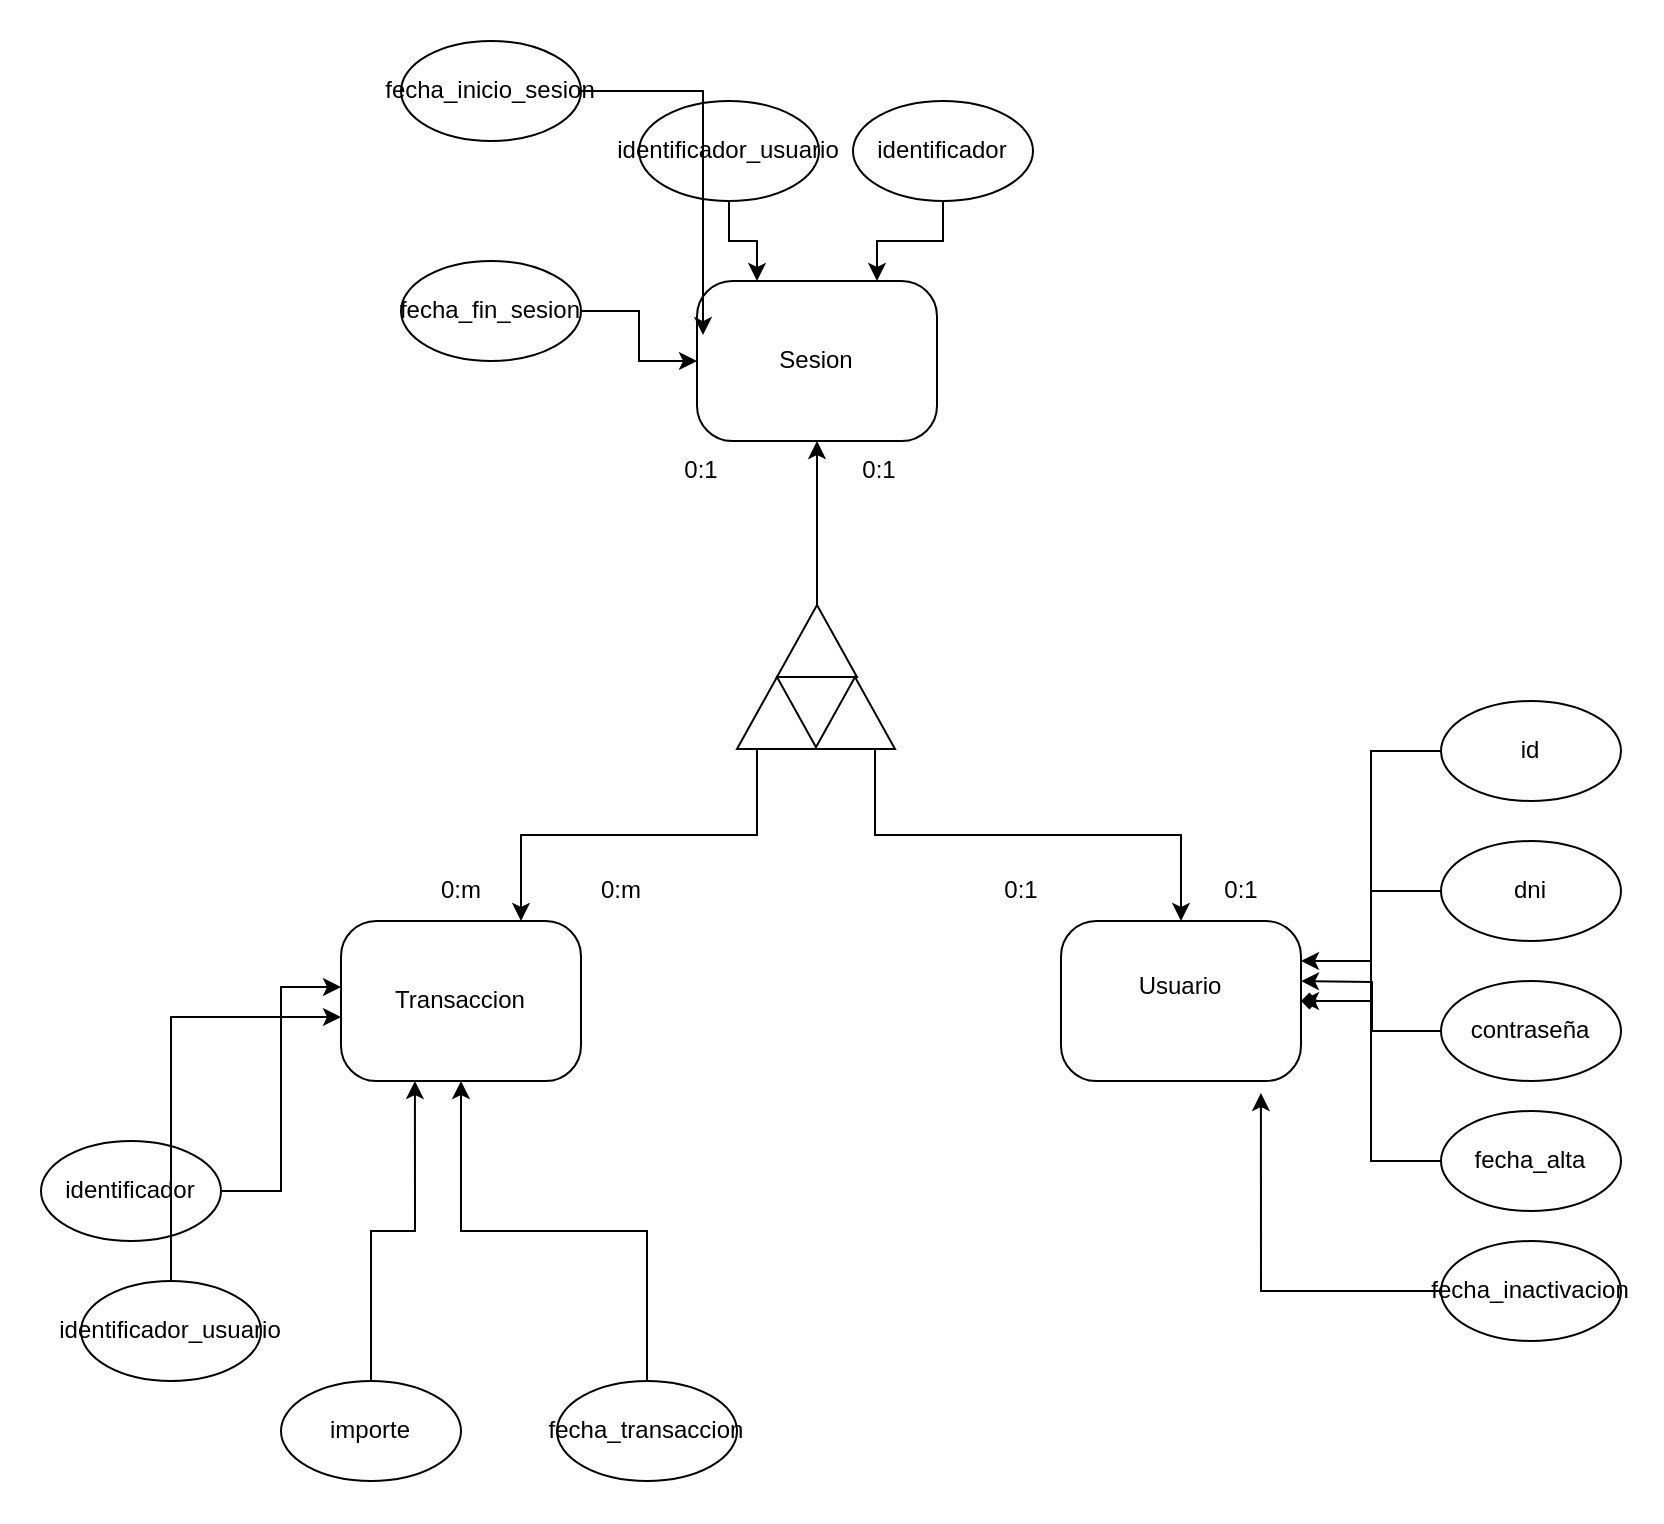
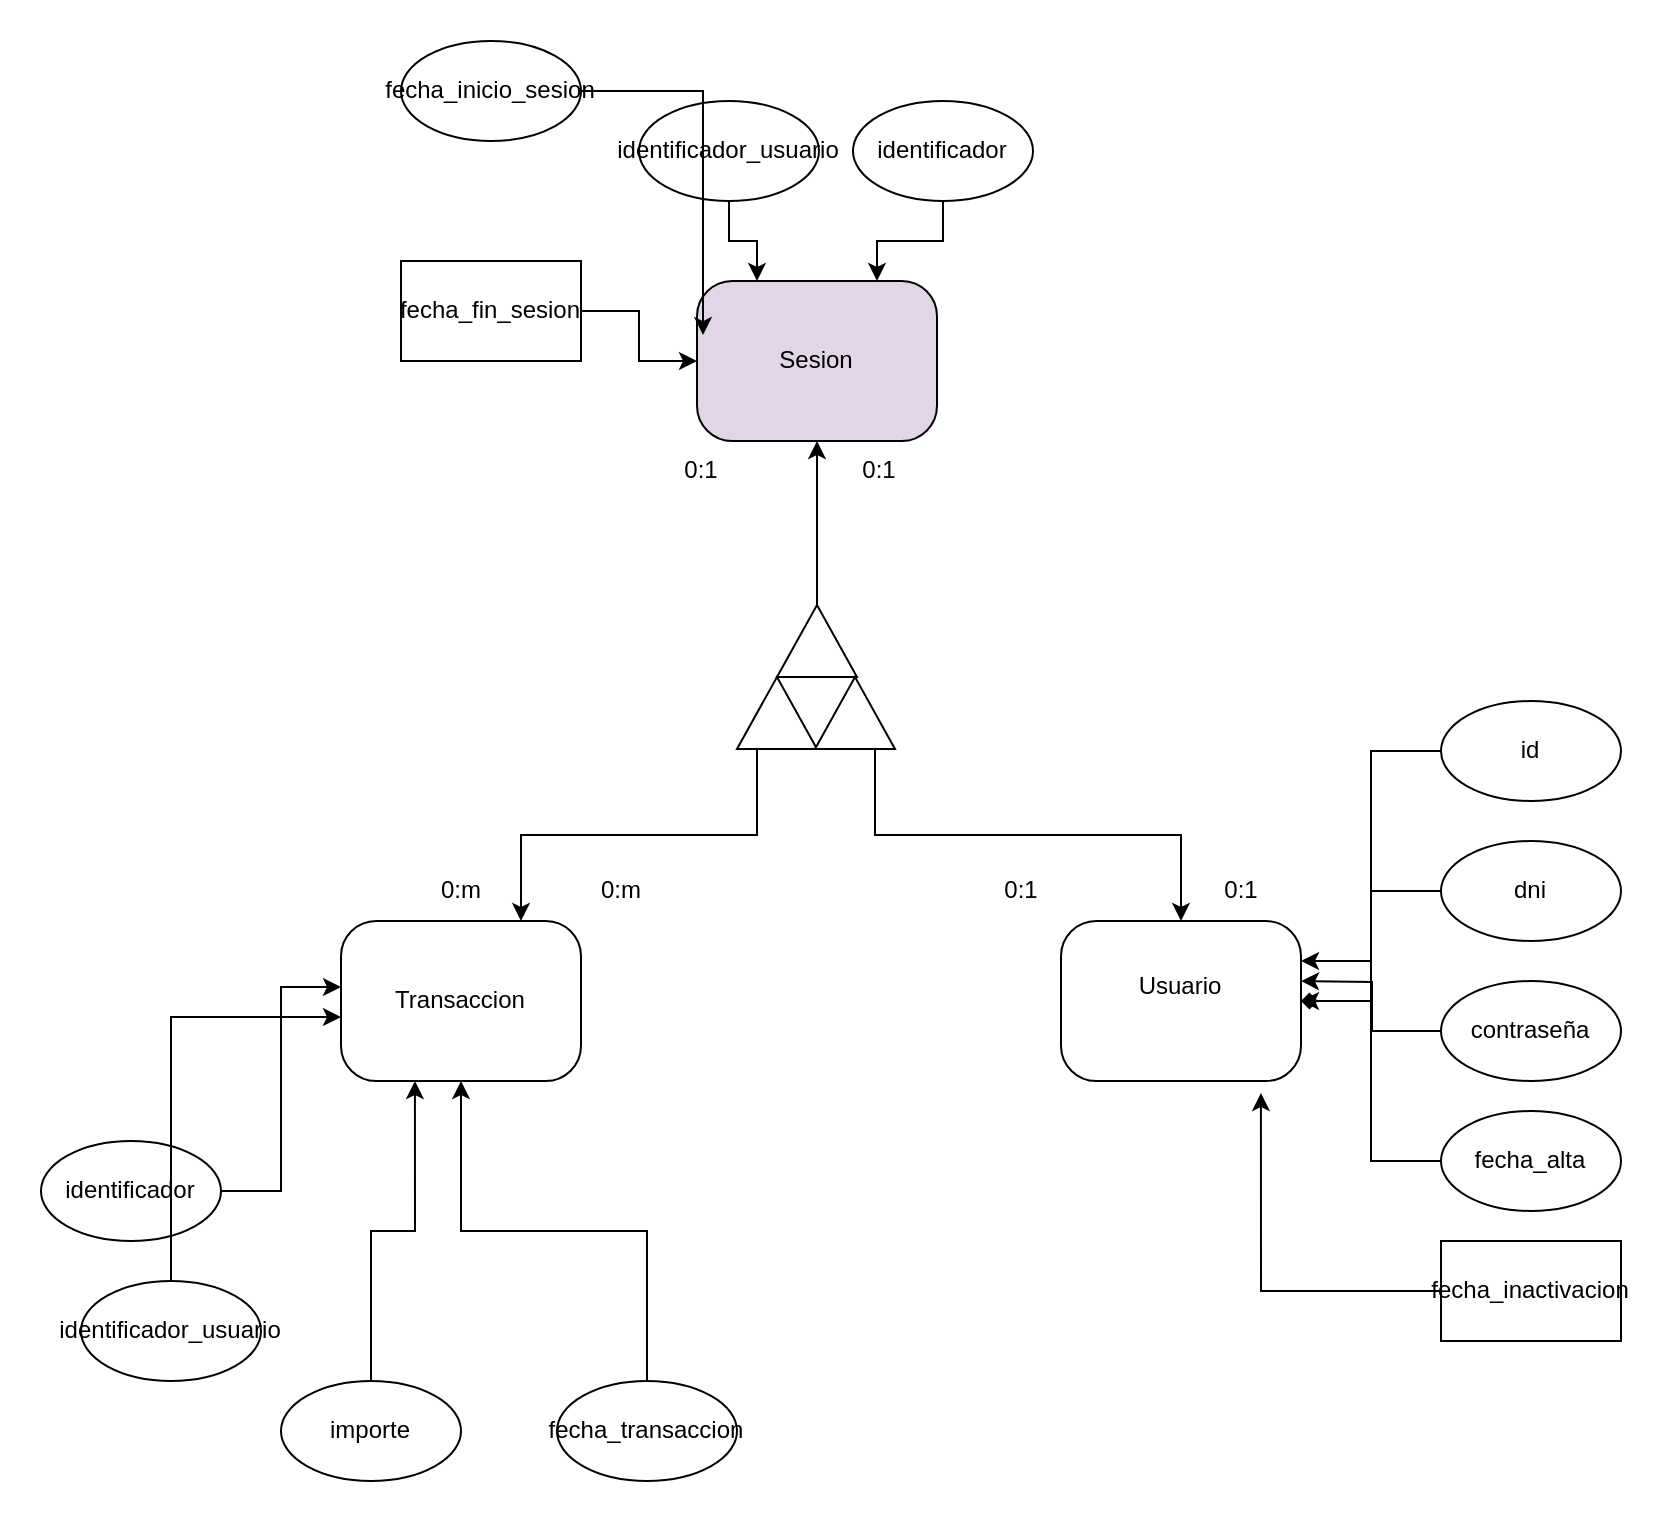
node "fecha_fin_sesion": shape ellipse -> rectangle
node "Sesion": fillcolor #ffffff -> #e1d5e7
node "fecha_inactivacion": shape ellipse -> rectangle
